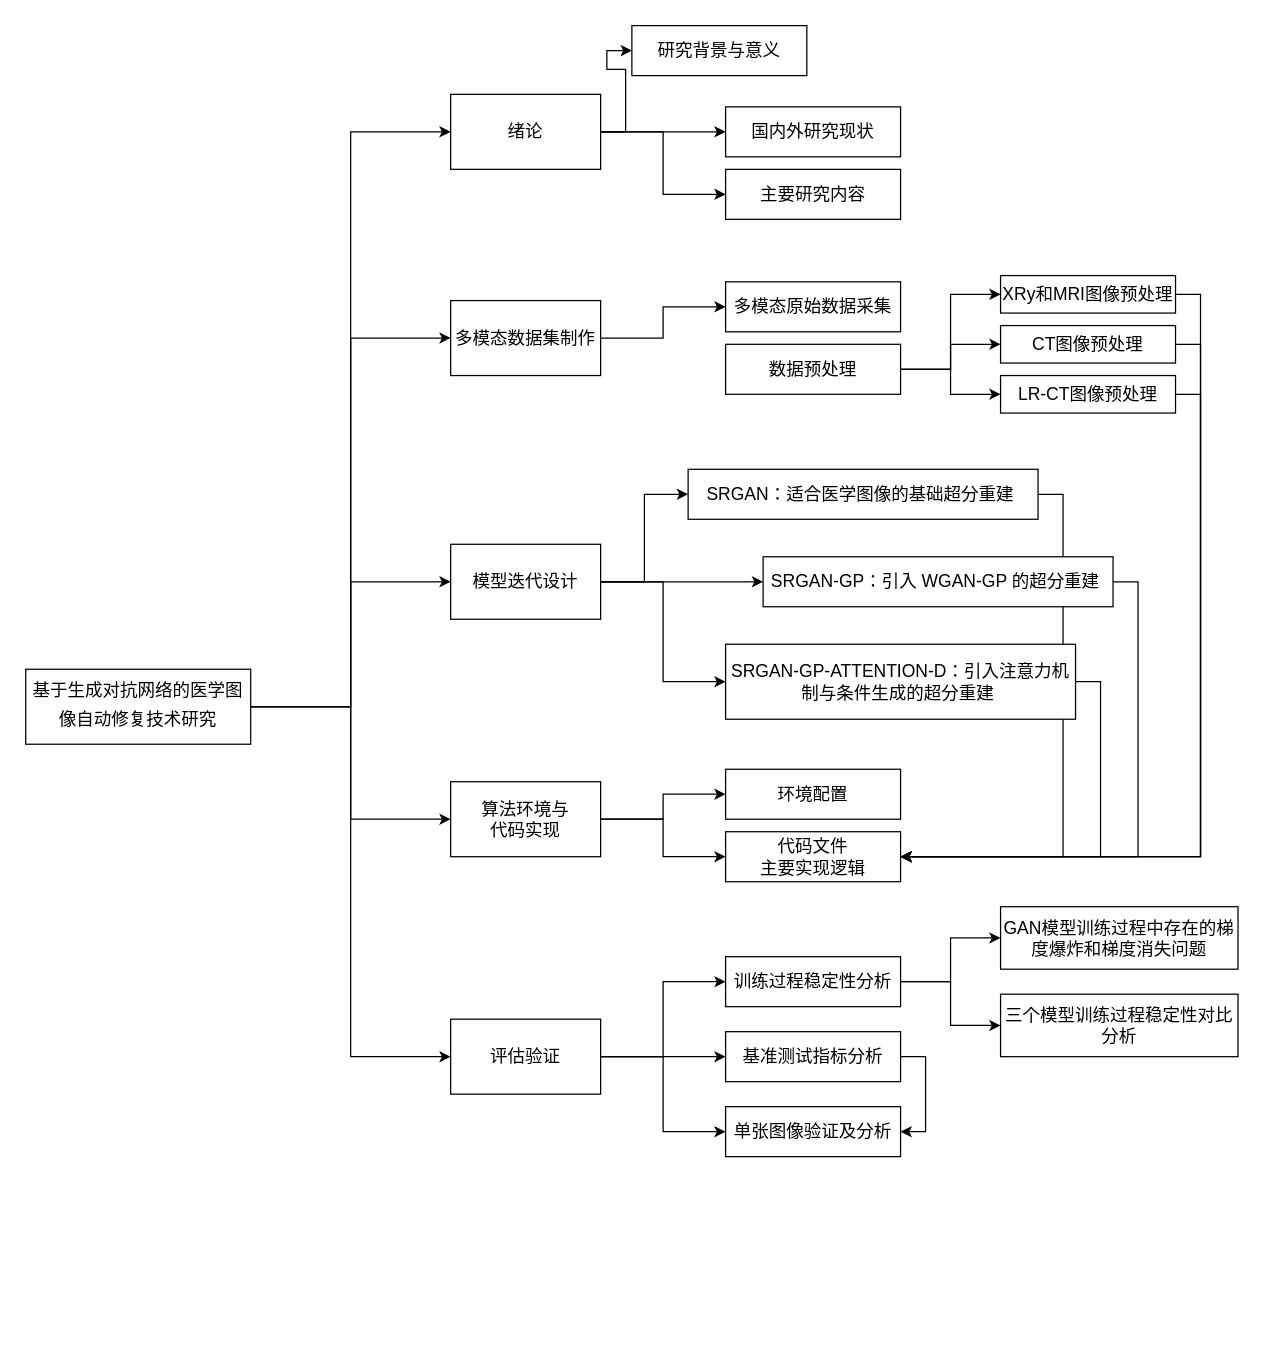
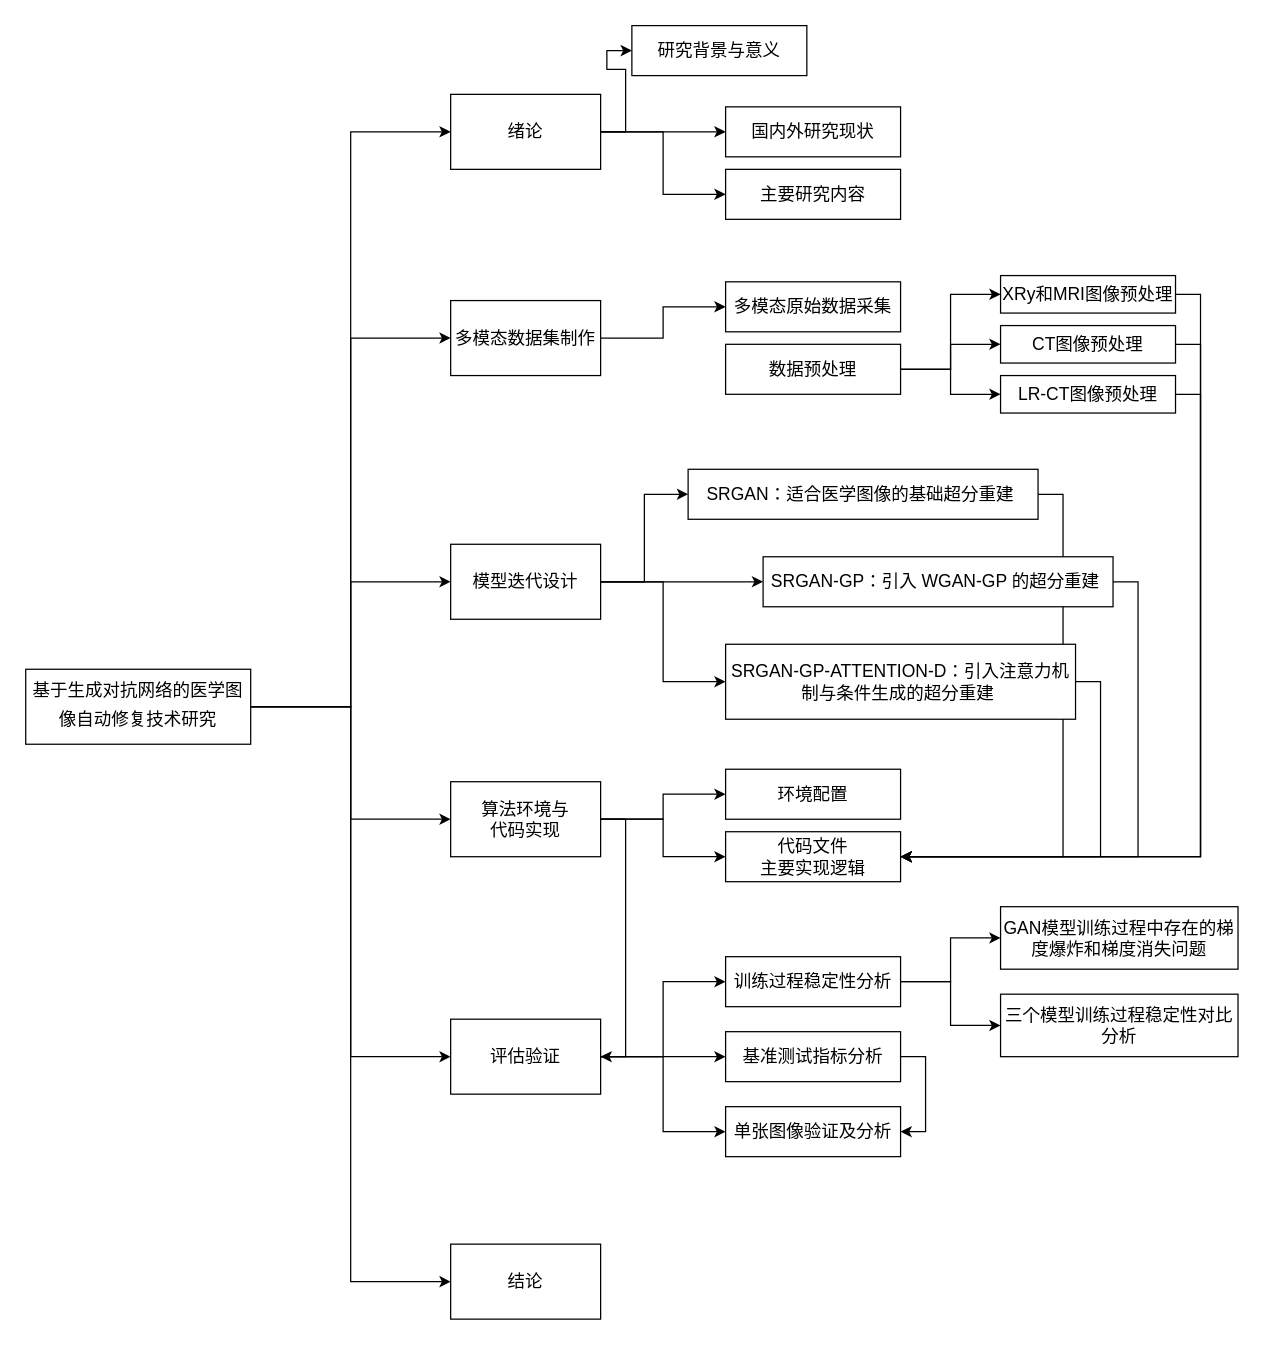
edge "算法环境与 代码实现" -> "评估验证": added
edge "基于生成对抗网络的医学图像自动修复技术研究" -> "结论": added
node "结论": added
